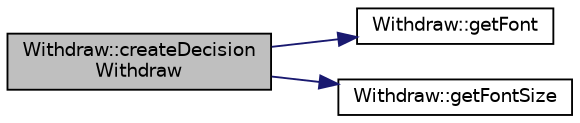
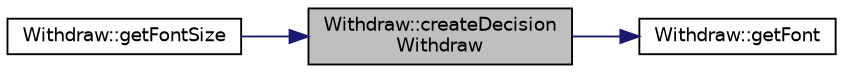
edge "Withdraw::createDecision Withdraw" -> "Withdraw::getFontSize": reversed
